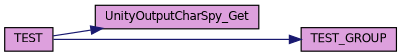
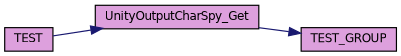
edge "TEST" -> "TEST_GROUP": now "UnityOutputCharSpy_Get" -> "TEST_GROUP"
